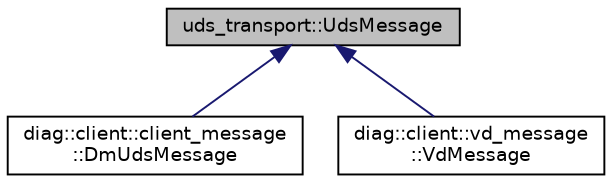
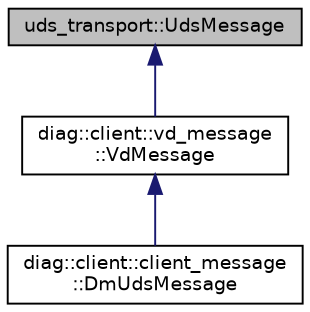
edge "diag::client::client_message ::DmUdsMessage" -> "uds_transport::UdsMessage": now "diag::client::client_message ::DmUdsMessage" -> "diag::client::vd_message ::VdMessage"
